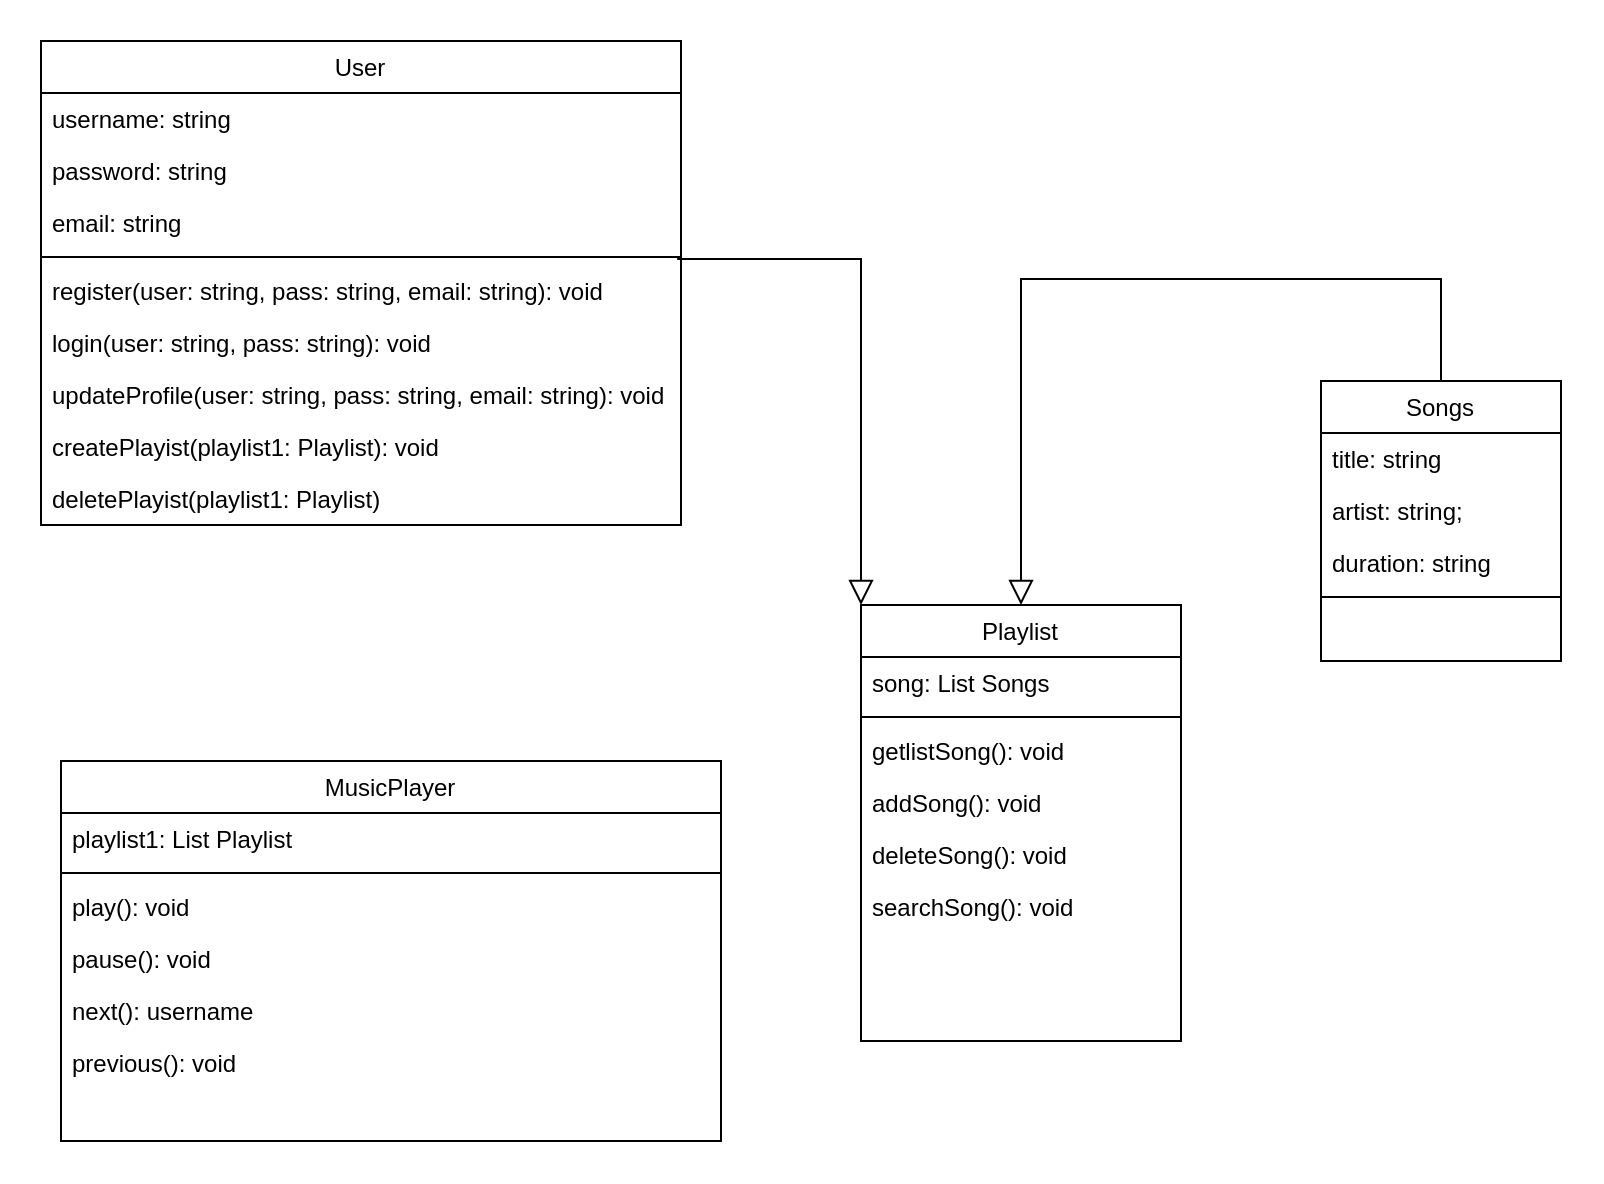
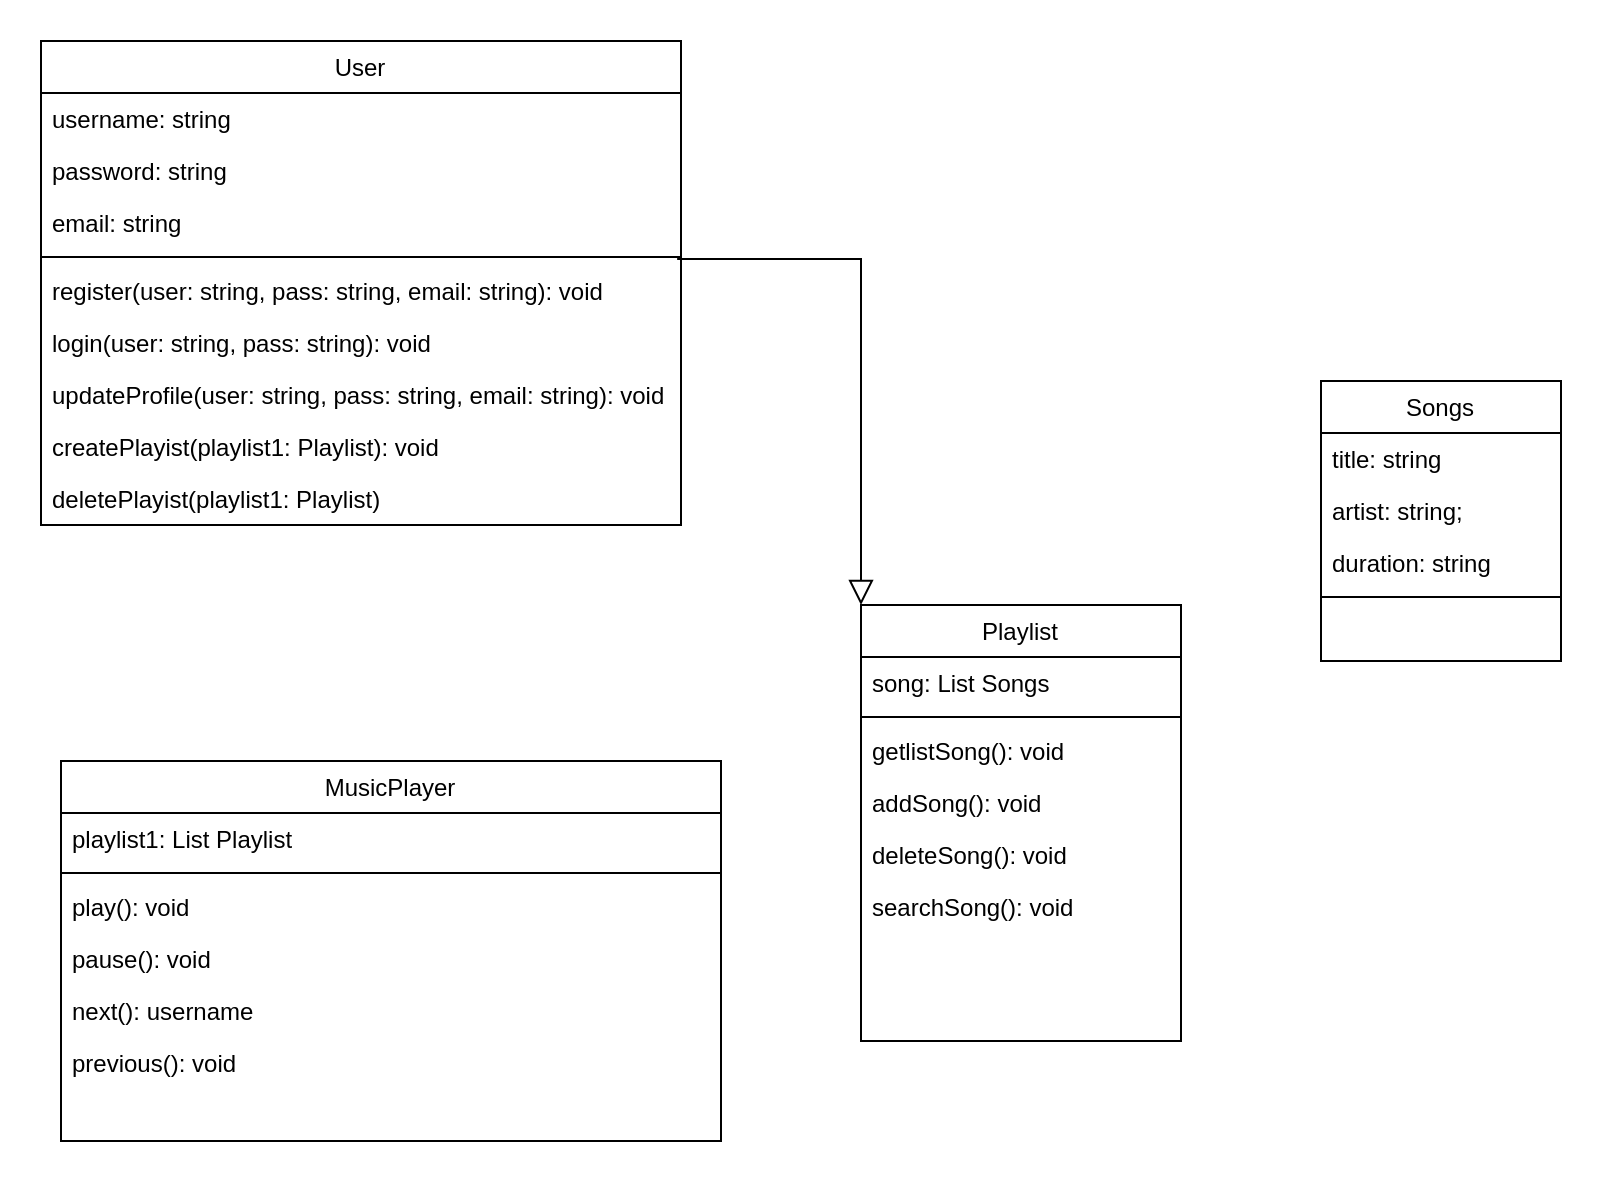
edge "Songs" -> "Playlist": removed
